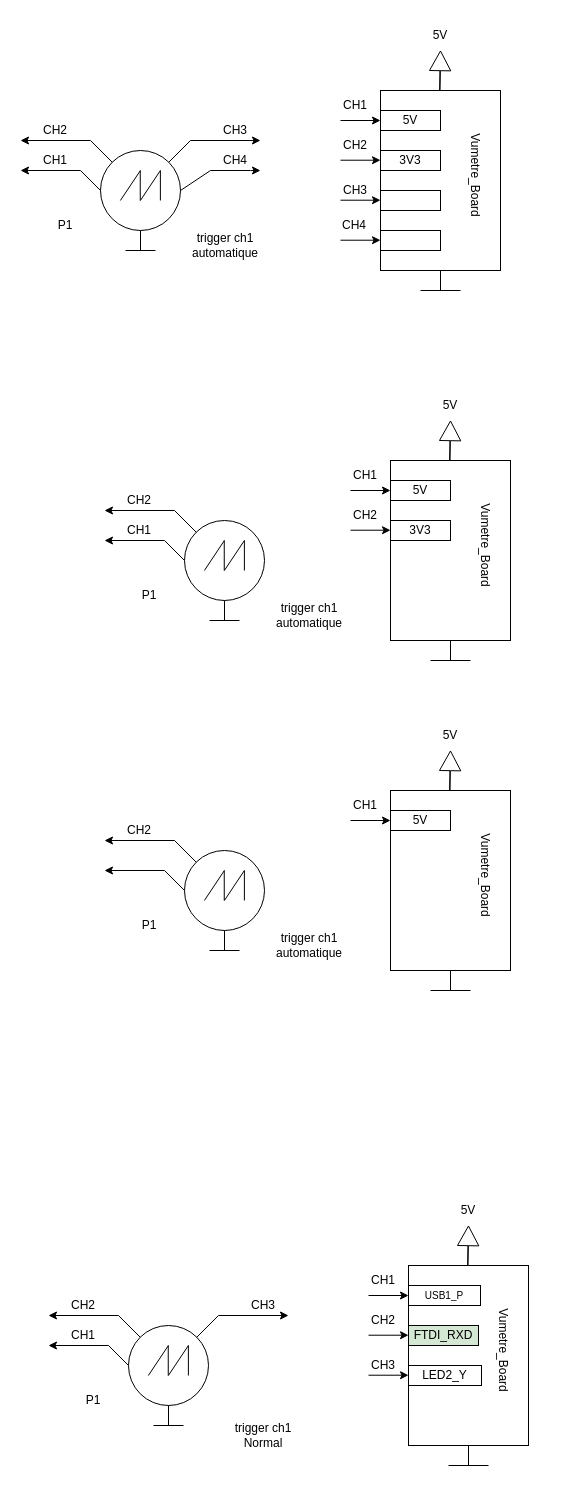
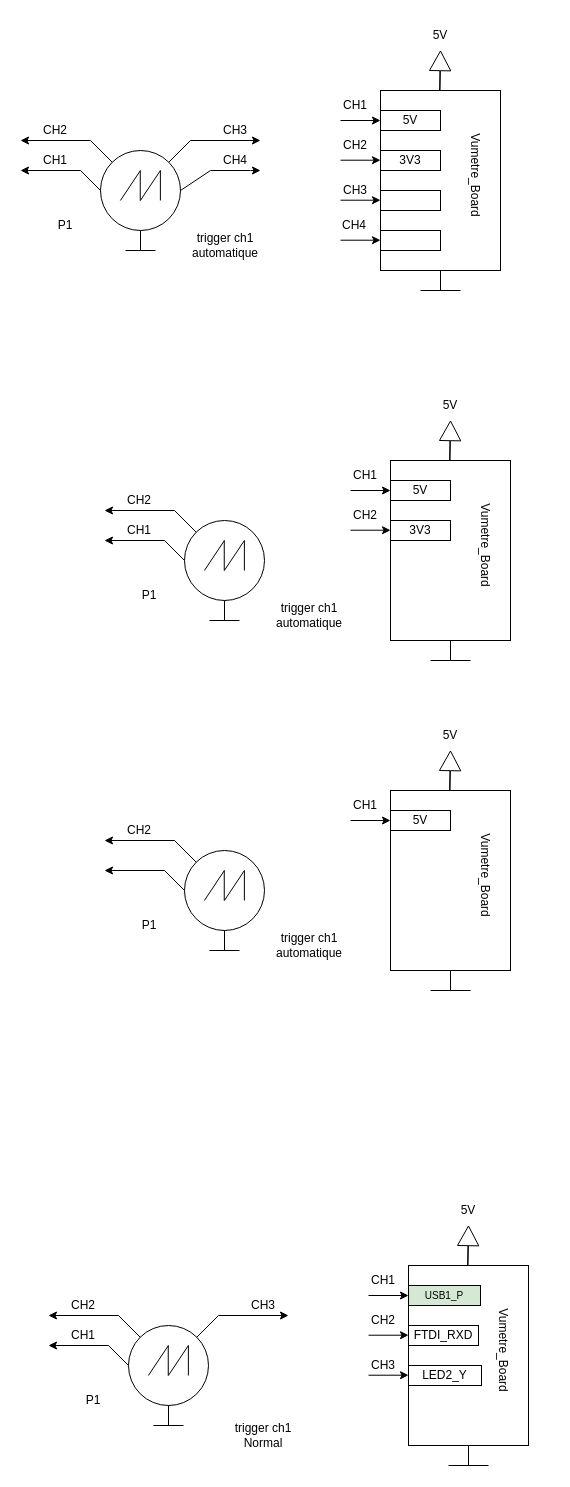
node "USB1_P": fillcolor #ffffff -> #d5e8d4
node "FTDI_RXD": fillcolor #d5e8d4 -> #ffffff
